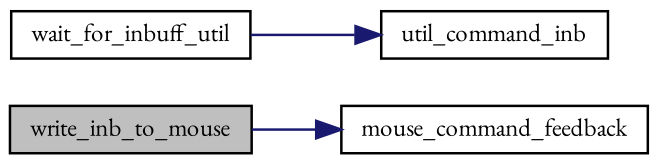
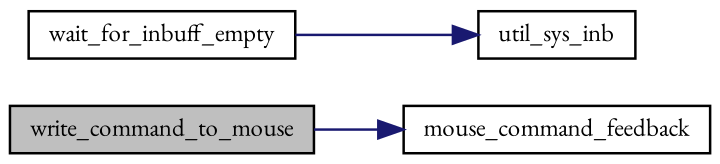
node "wait_for_inbuff_util": label "wait_for_inbuff_util" -> "wait_for_inbuff_empty"
node "util_command_inb": label "util_command_inb" -> "util_sys_inb"
node "write_inb_to_mouse": label "write_inb_to_mouse" -> "write_command_to_mouse"
